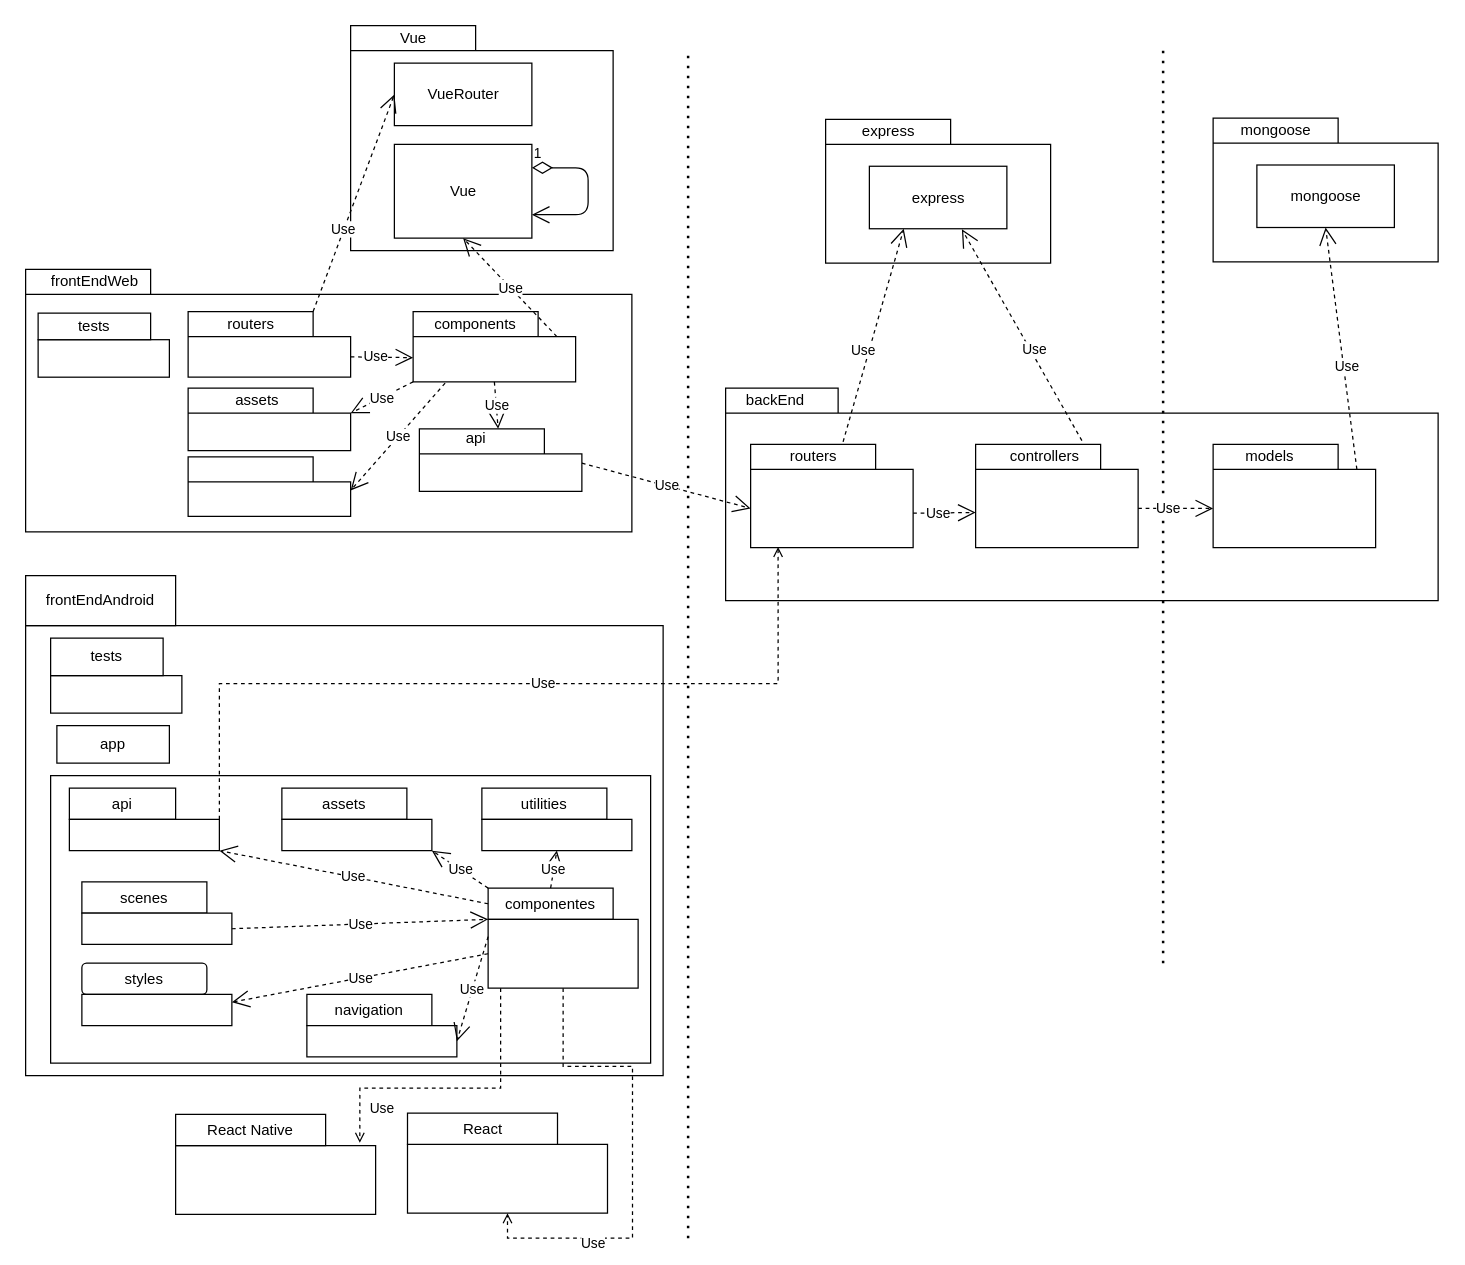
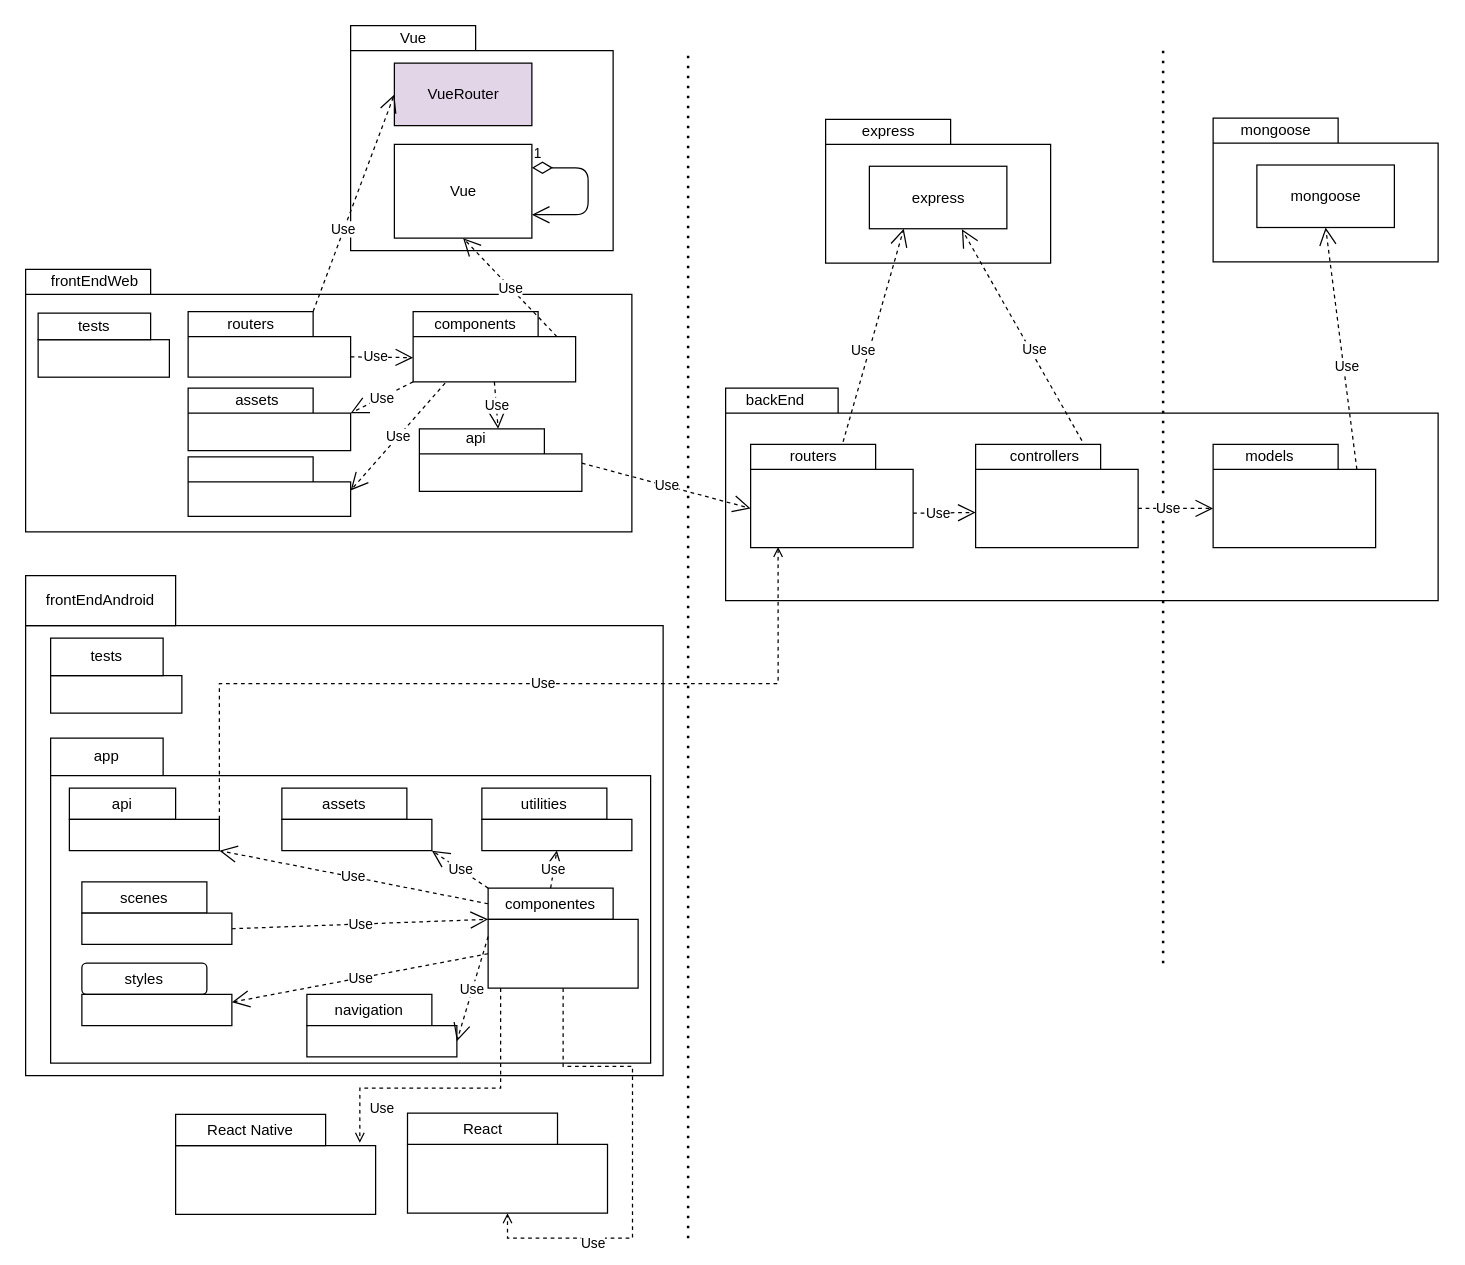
node "VueRouter": fillcolor #ffffff -> #e1d5e7
node "app": moved (113, 744) -> (107, 757)
